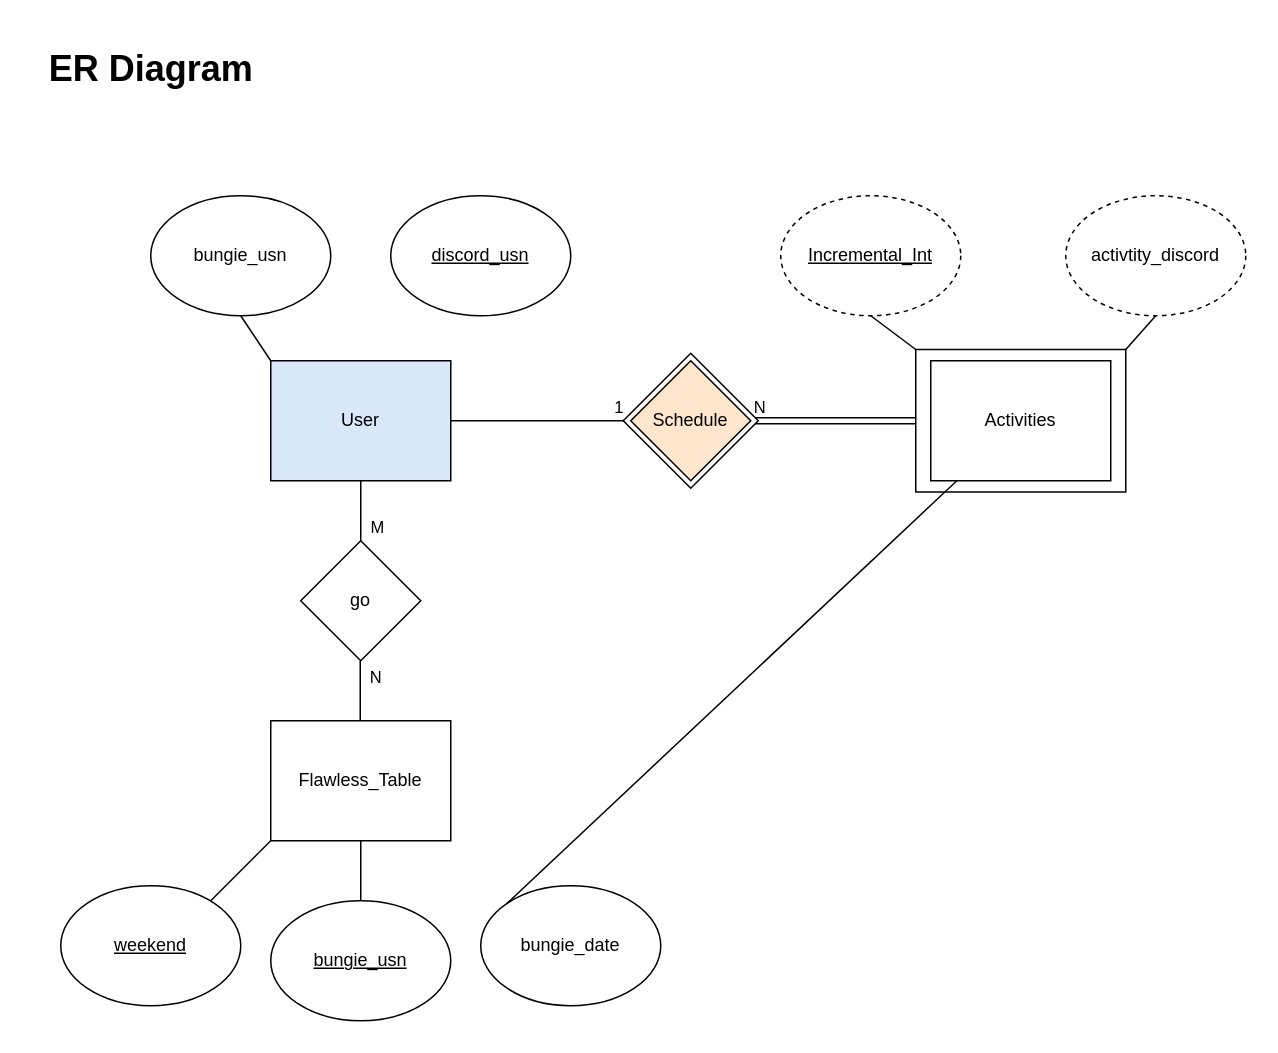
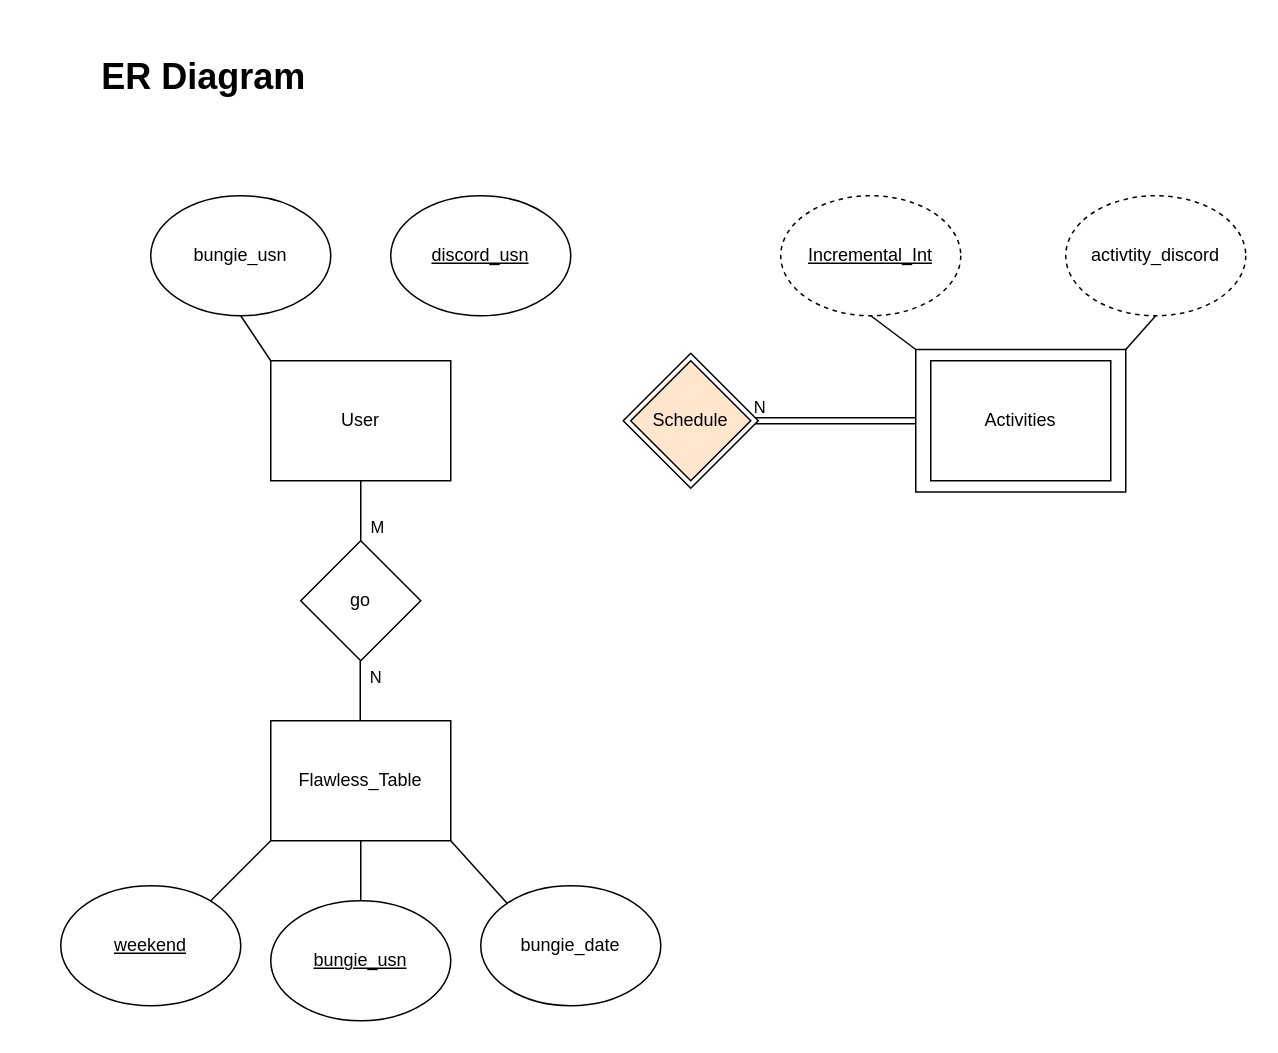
node "ER Diagram": moved (151, 68) -> (203, 76)
node "User": fillcolor #dae8fc -> #ffffff
edge "User" -- "Schedule": removed, label "1"
edge "Activities" -- "bungie_date": now "Flawless_Table" -- "bungie_date"
